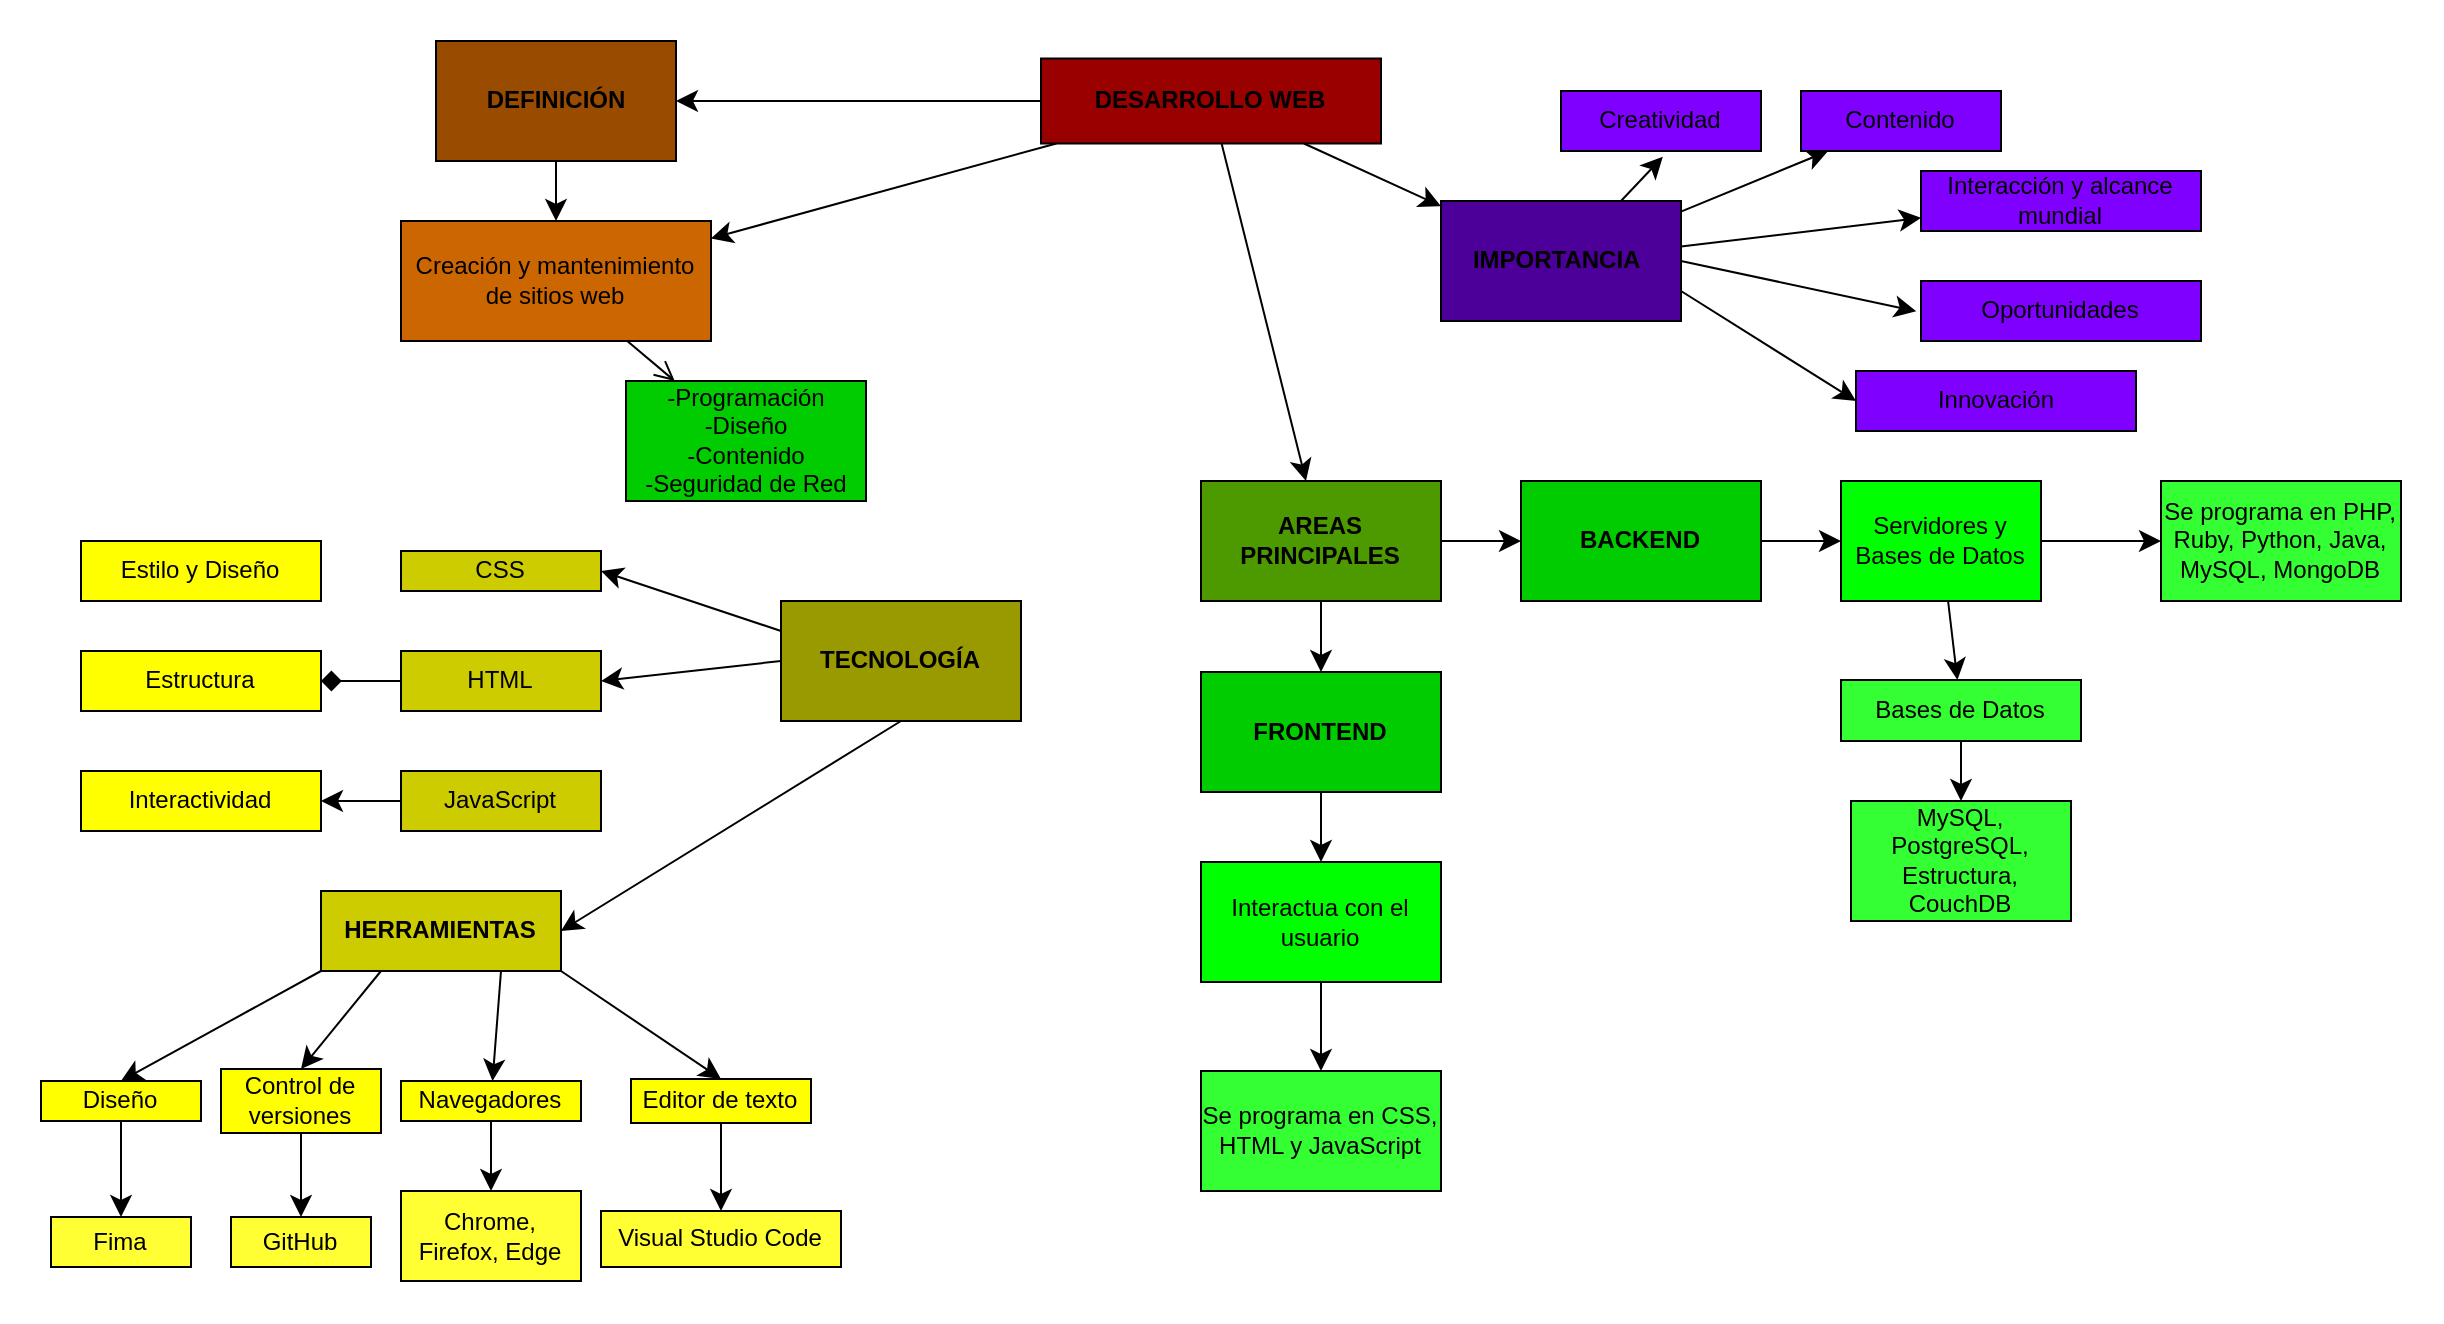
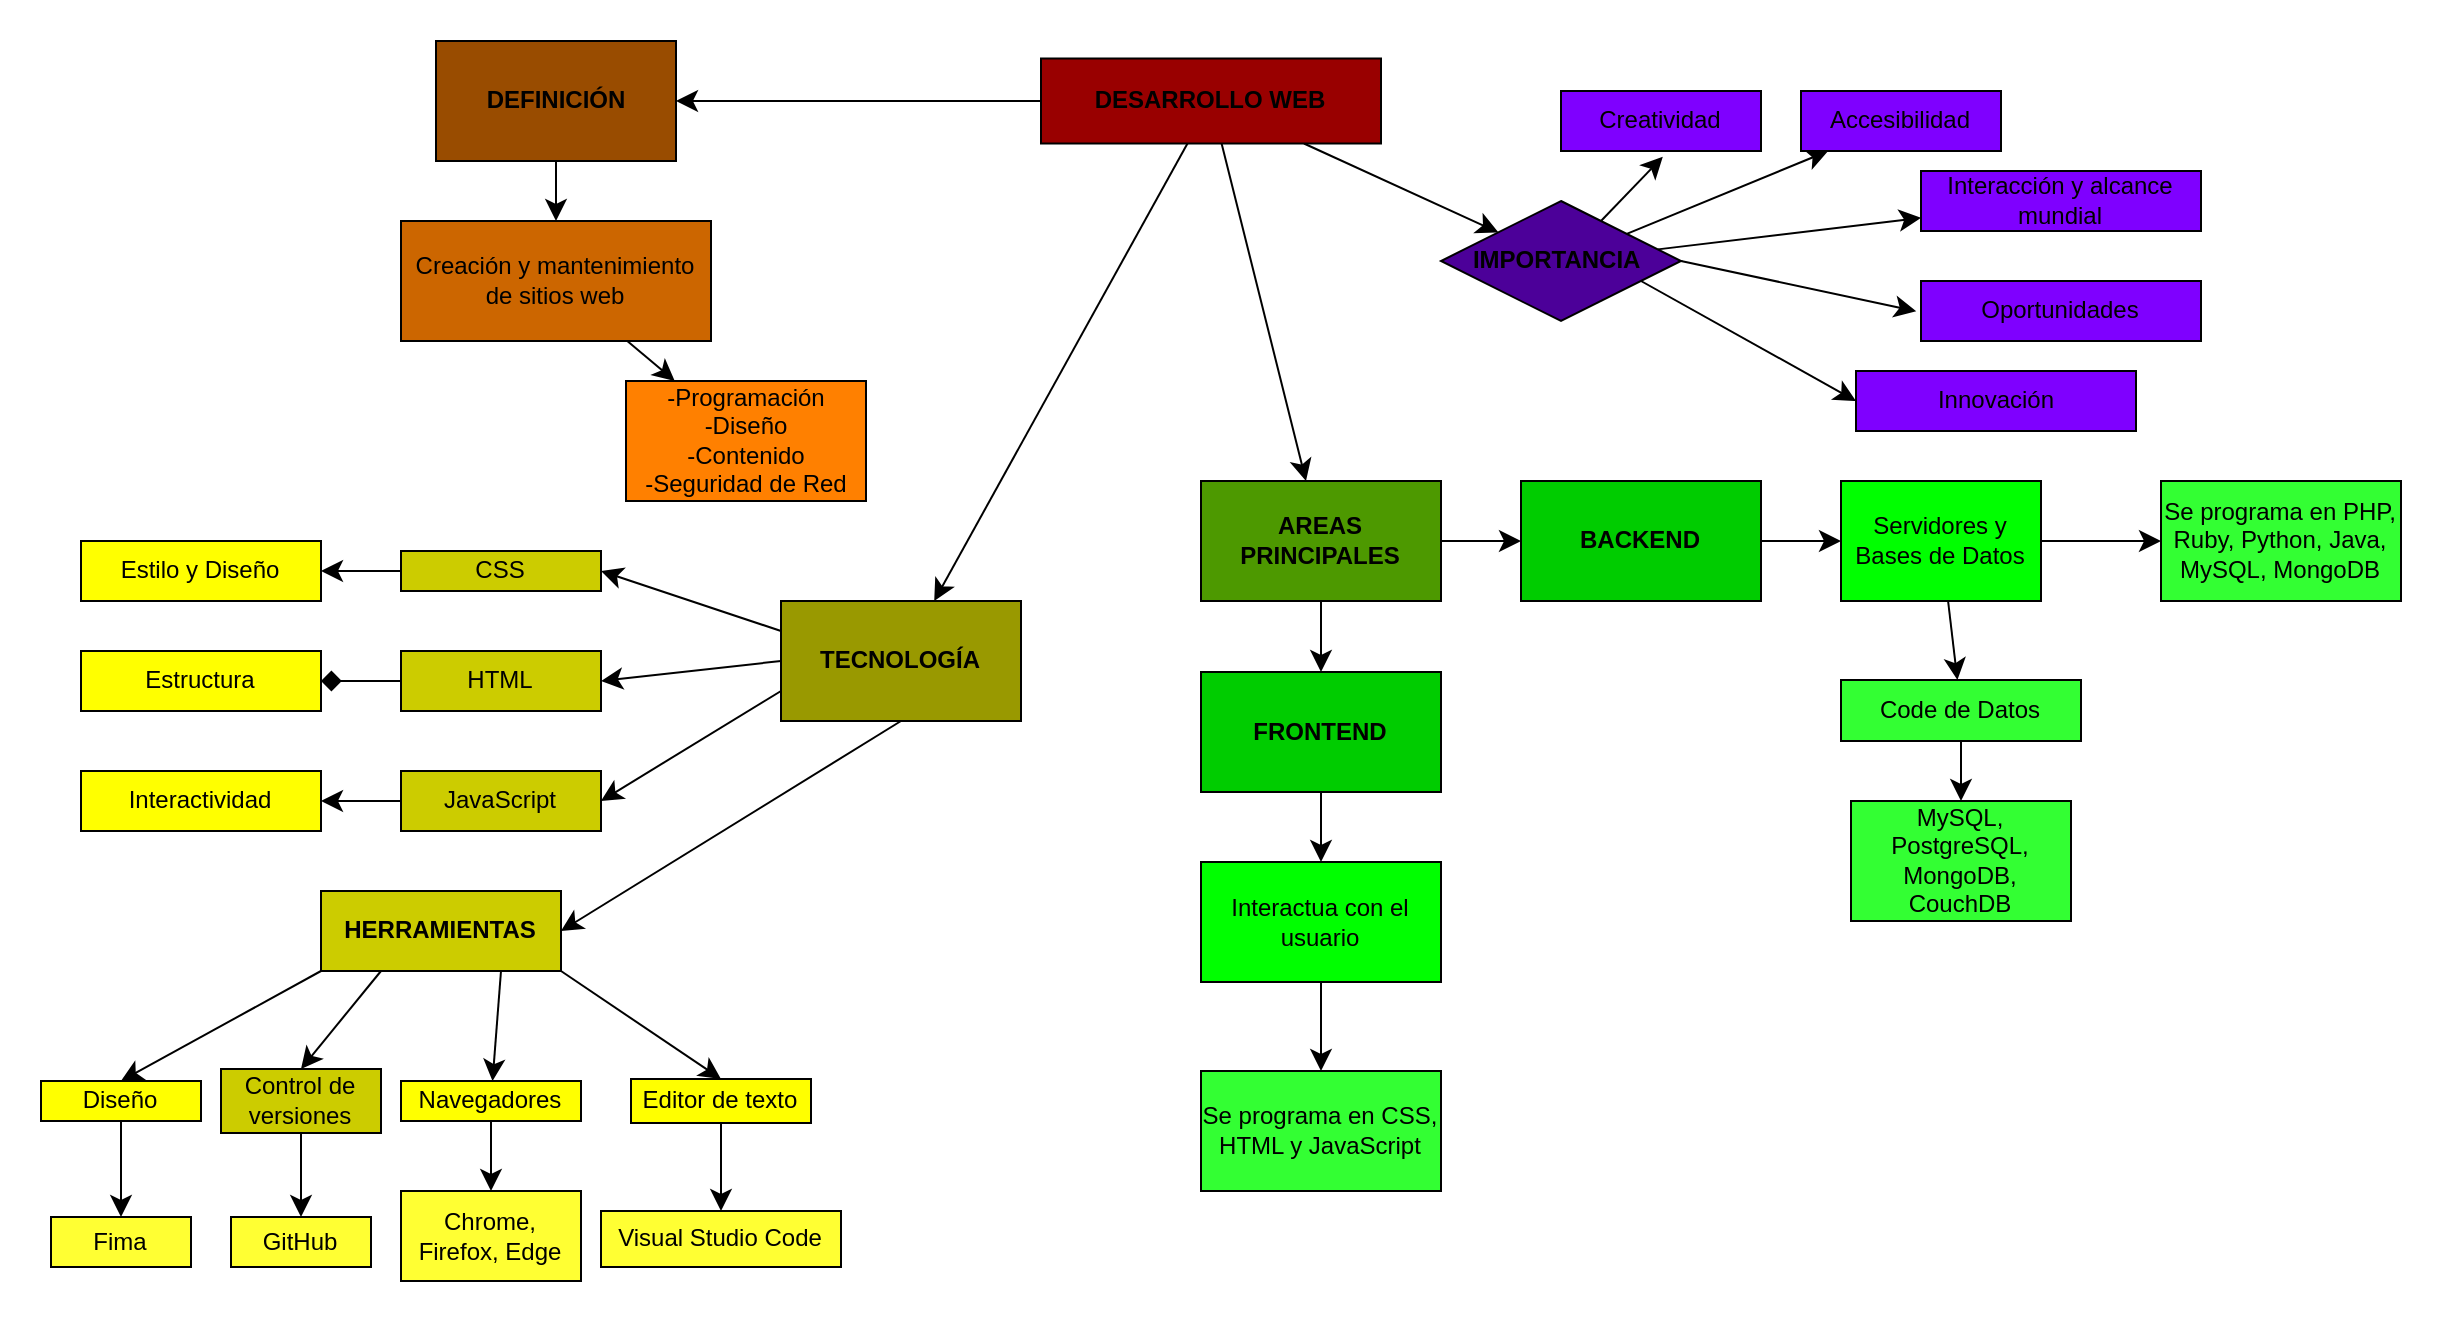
node "Contenido": label "Contenido" -> "Accesibilidad"
edge "DESARROLLO WEB" -> "Creación y mantenimiento de sitios web": now "DESARROLLO WEB" -> "TECNOLOGÍA"
node "IMPORTANCIA": shape rectangle -> diamond
edge "Creación y mantenimiento de sitios web" -> "-Programación -Diseño -Contenido -Seguridad de Red": arrowhead open -> classic
node "-Programación -Diseño -Contenido -Seguridad de Red": fillcolor #00cc00 -> #ff8000
edge "CSS" -> "Estilo y Diseño": added
node "Bases de Datos": label "Bases de Datos" -> "Code de Datos"
edge "TECNOLOGÍA" -> "JavaScript": added
node "MySQL, PostgreSQL, Estructura, CouchDB": label "MySQL, PostgreSQL, Estructura, CouchDB" -> "MySQL, PostgreSQL, MongoDB, CouchDB"
node "Control de versiones": fillcolor #ffff00 -> #cccc00
